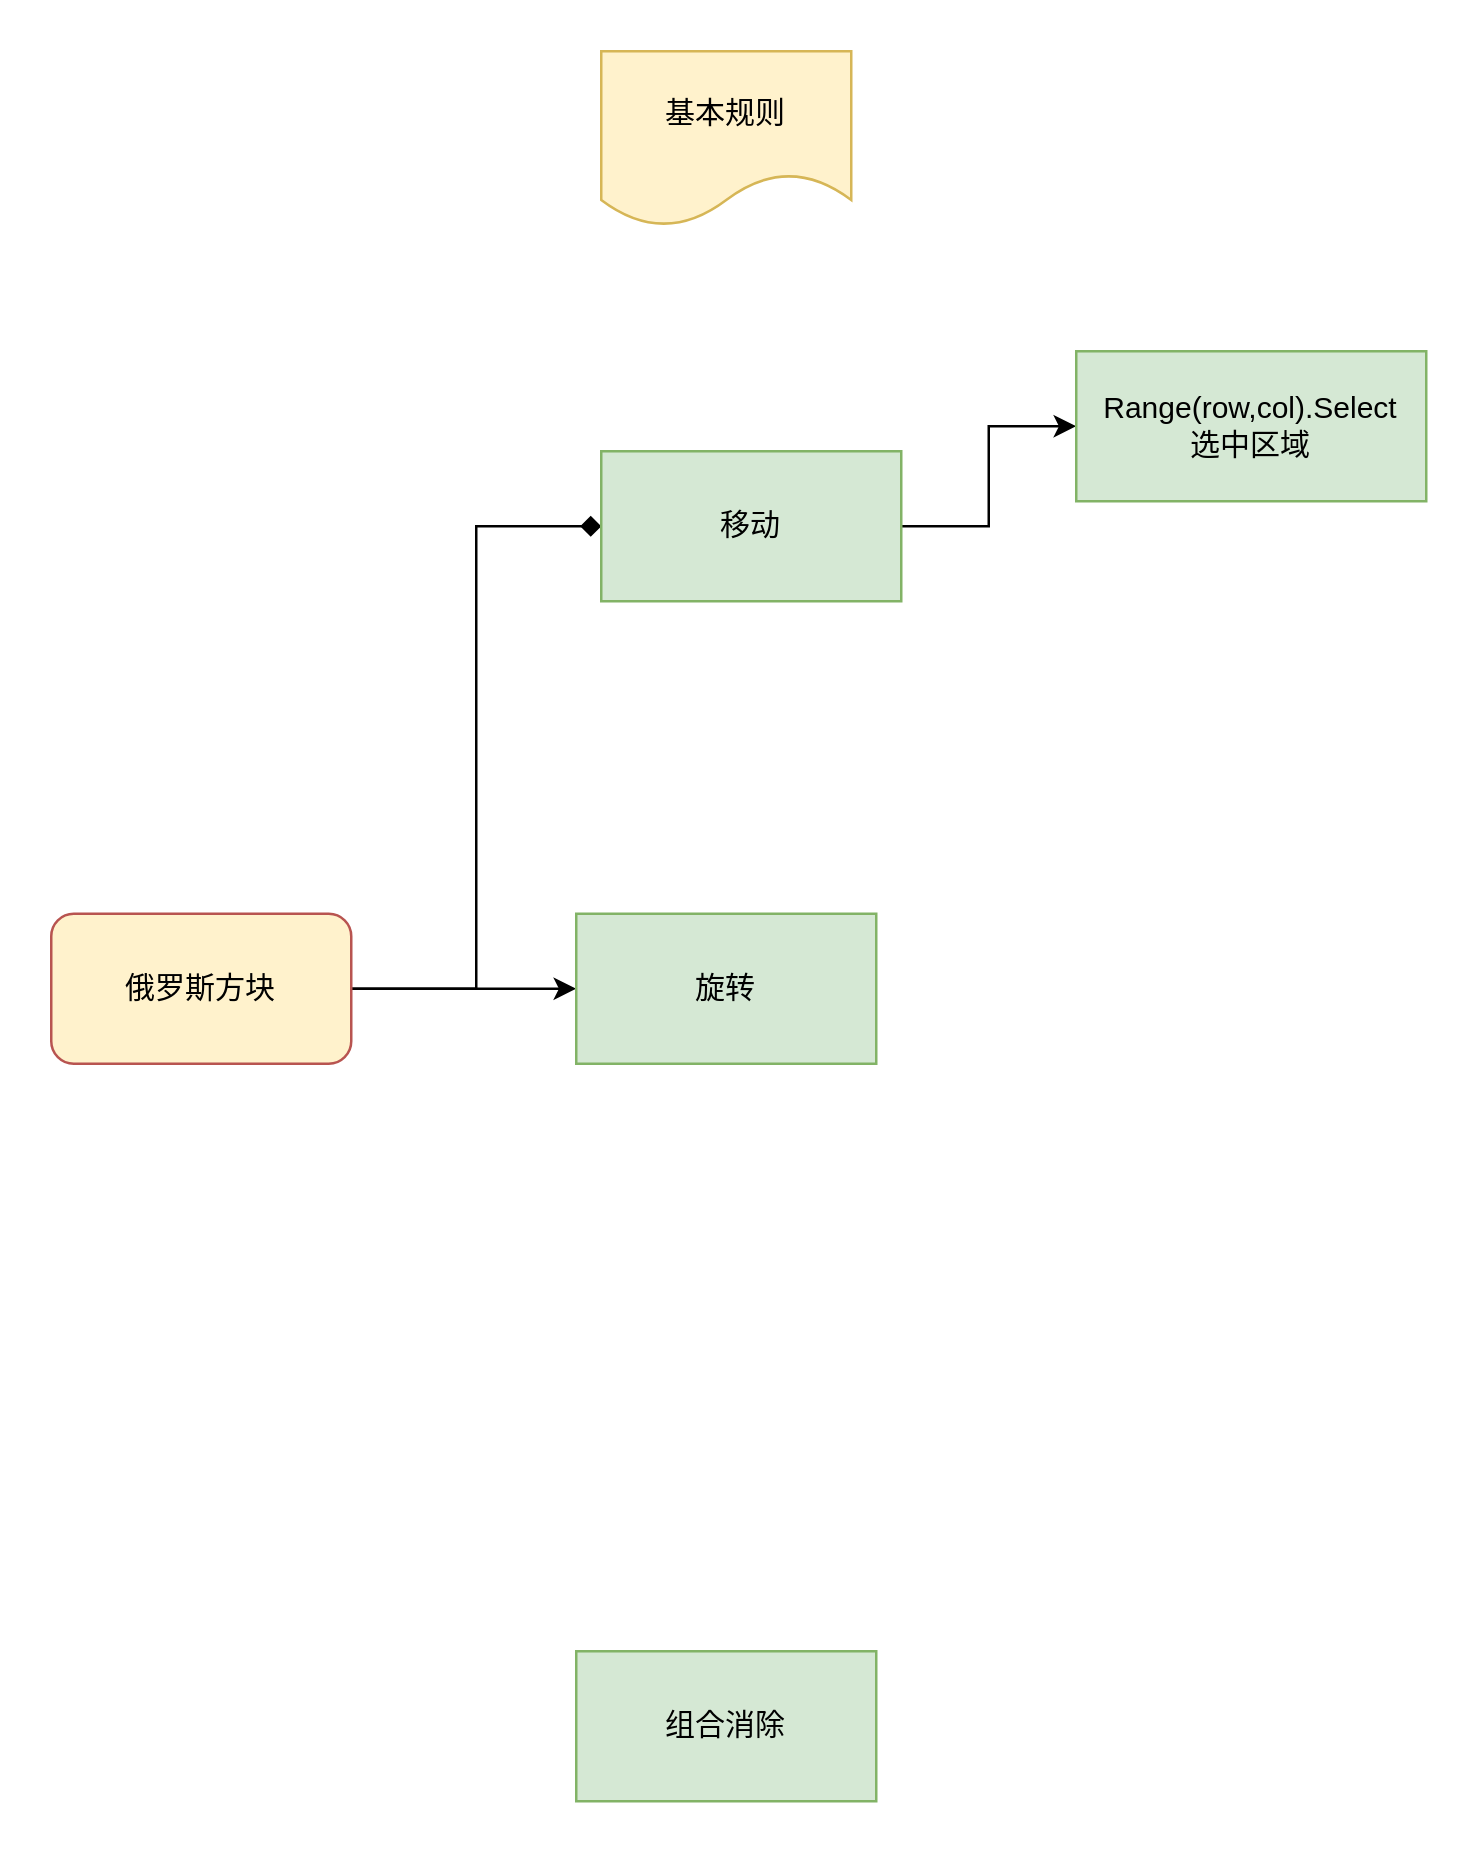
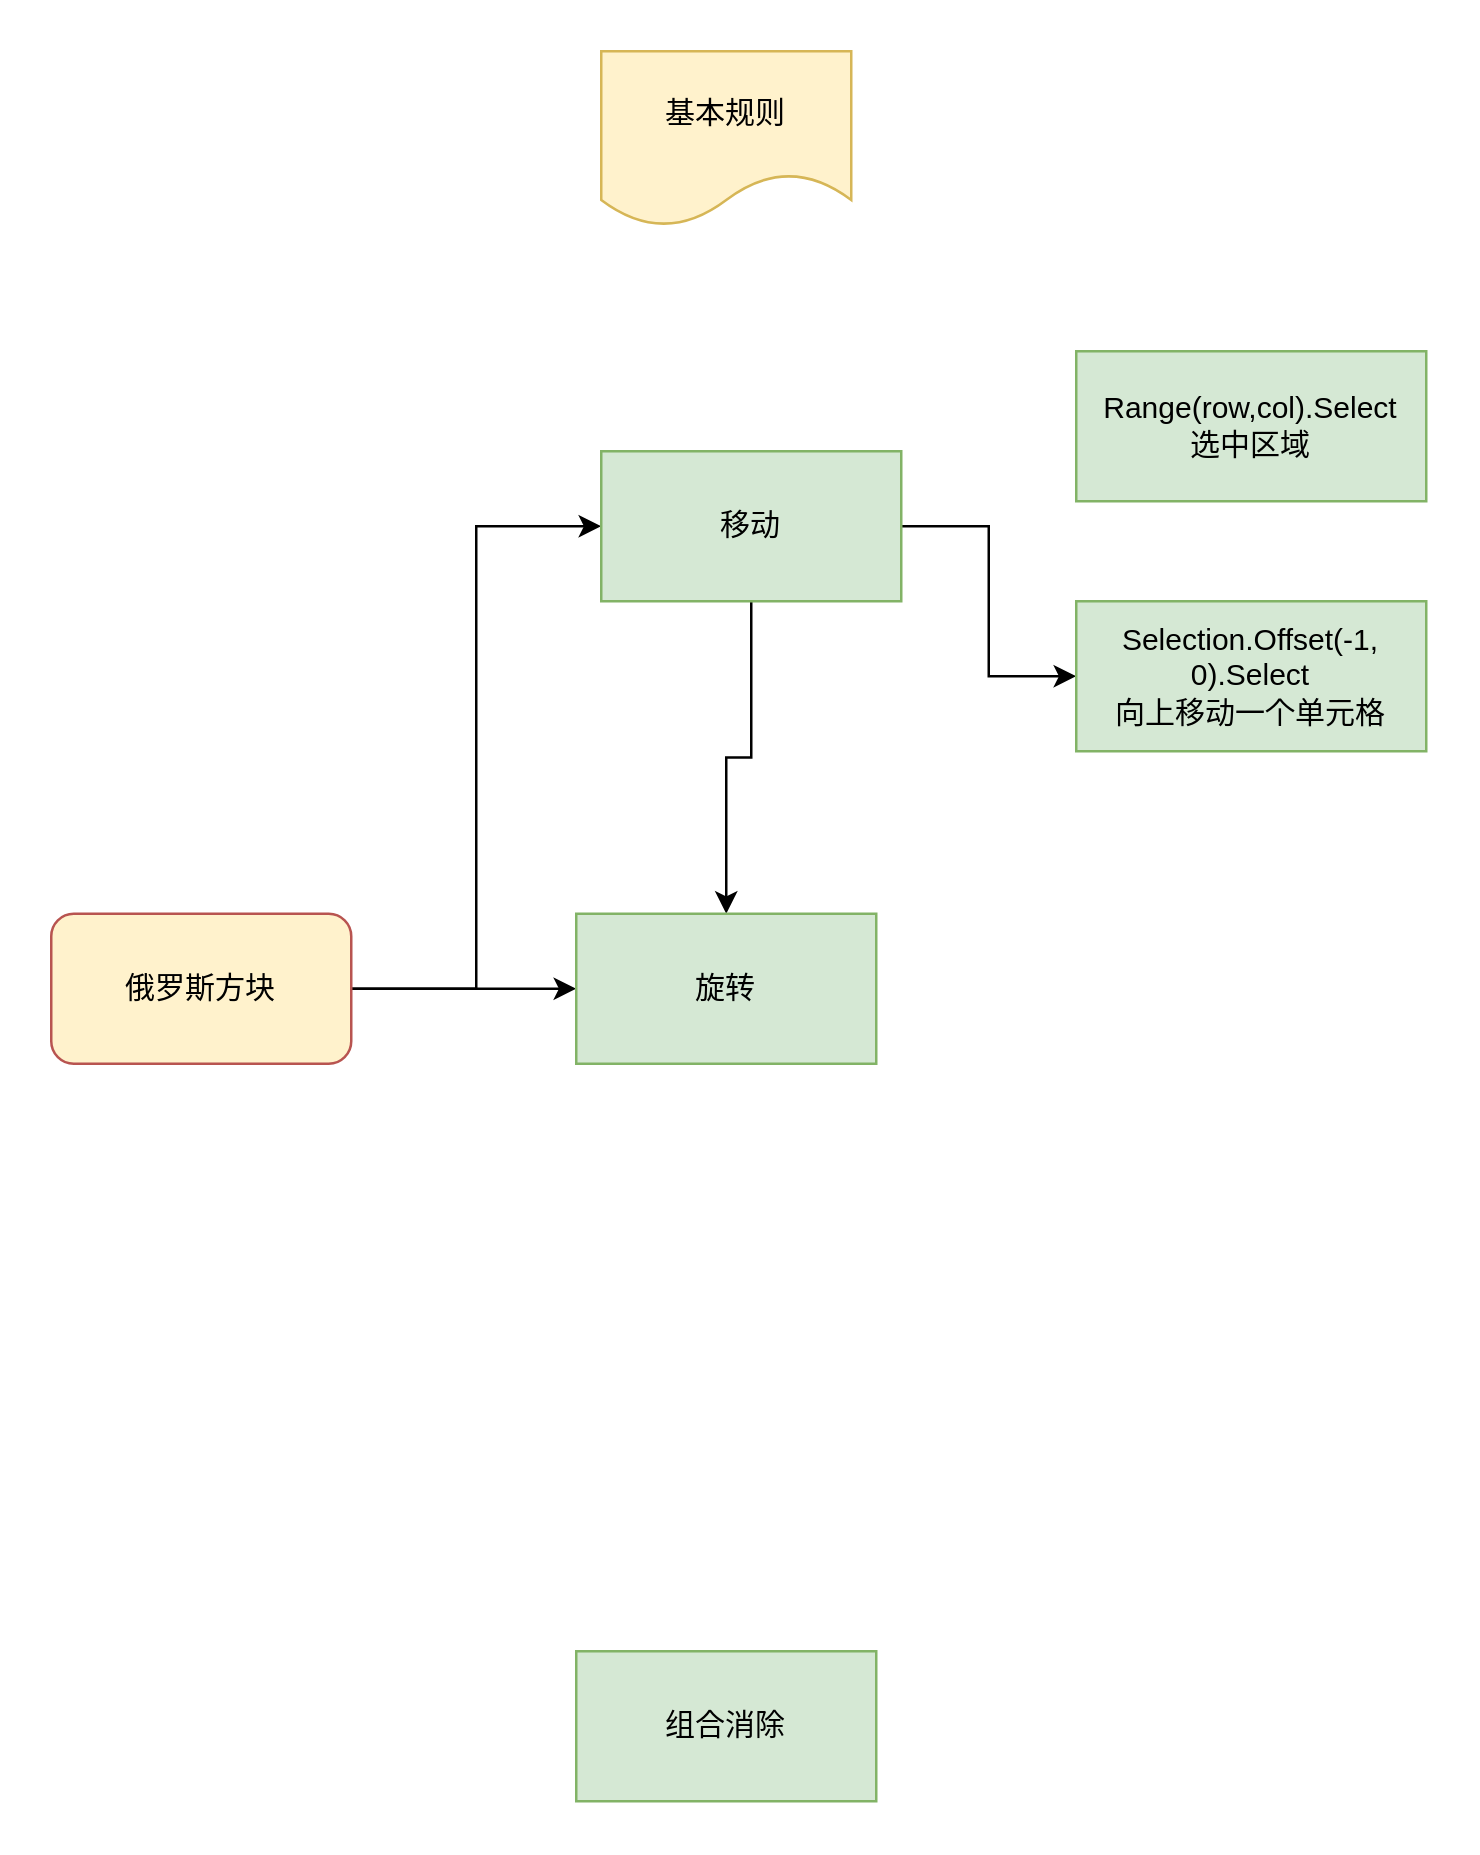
edge "移动" -> "Range(row,col).Select 选中区域": now "移动" -> "旋转"
edge "俄罗斯方块" -> "移动": arrowhead diamond -> classic
edge "移动" -> "Selection.Offset(-1, 0).Select 向上移动一个单元格": added
node "Selection.Offset(-1, 0).Select 向上移动一个单元格": added
